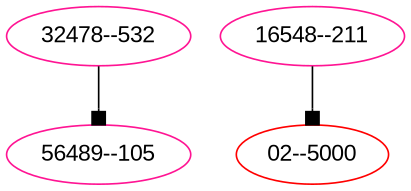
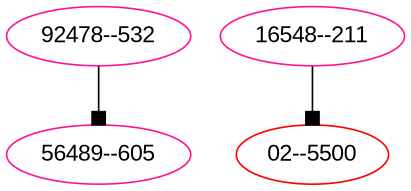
node "32478--532": label "32478--532" -> "92478--532"
node "56489--105": label "56489--105" -> "56489--605"
node "02--5000": label "02--5000" -> "02--5500"
